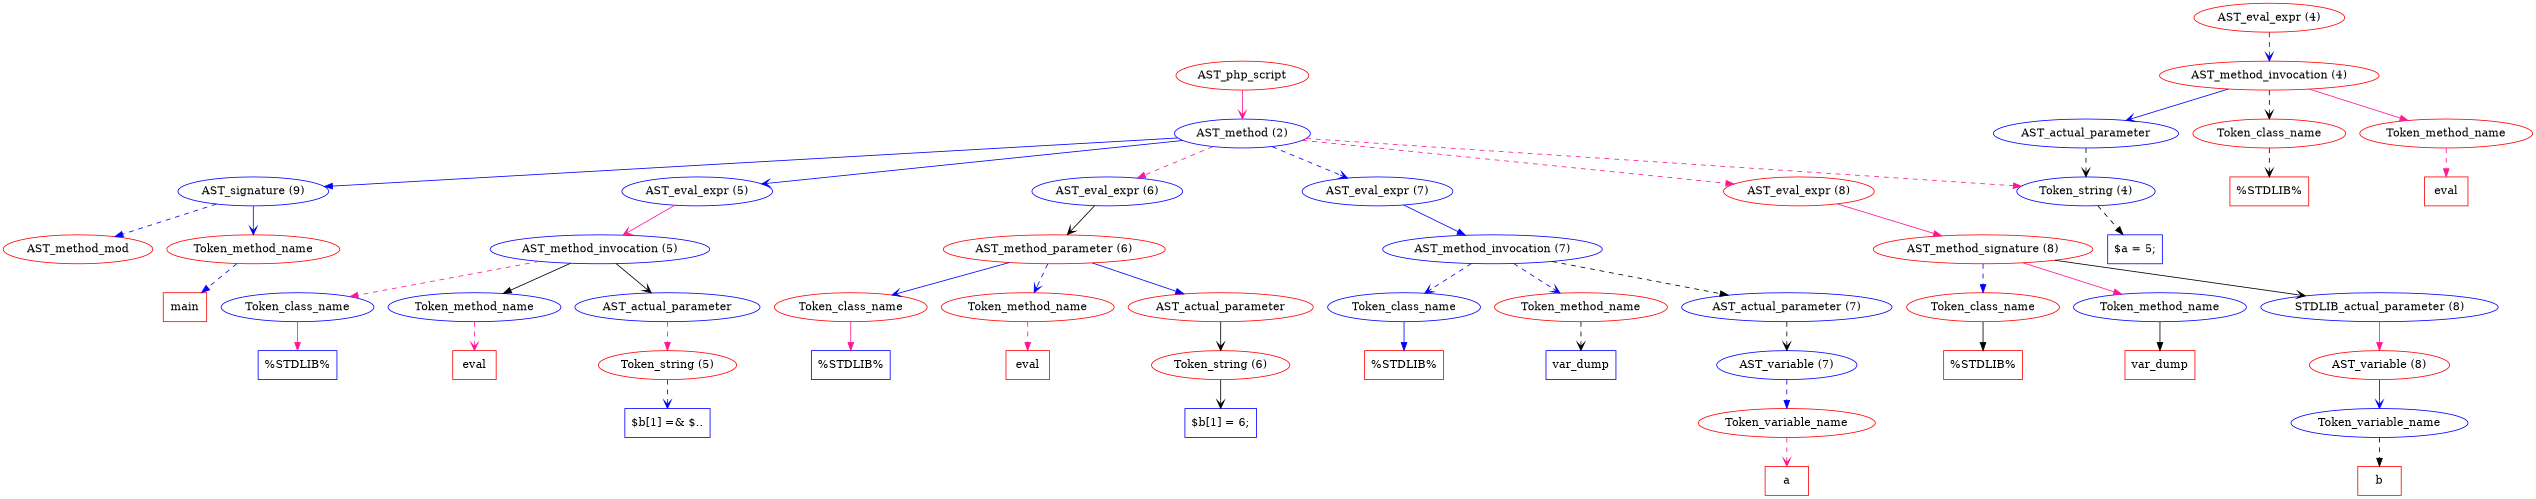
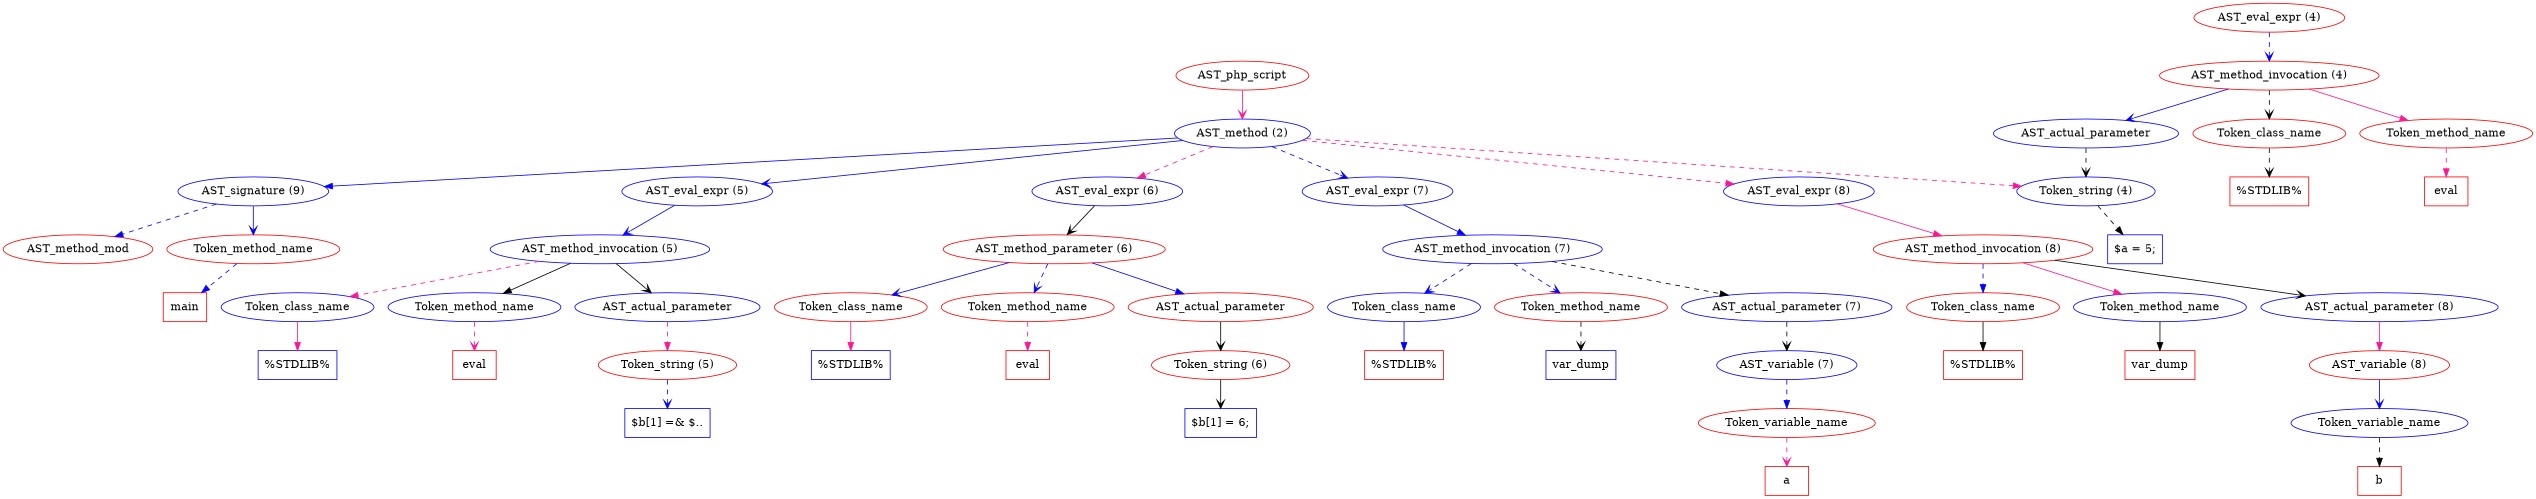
node "AST_eval_expr (8)": color red -> blue
edge "AST_eval_expr (5)" -> "AST_method_invocation (5)": color deeppink -> blue
node "AST_method_signature (8)": label "AST_method_signature (8)" -> "AST_method_invocation (8)"
node "STDLIB_actual_parameter (8)": label "STDLIB_actual_parameter (8)" -> "AST_actual_parameter (8)"
